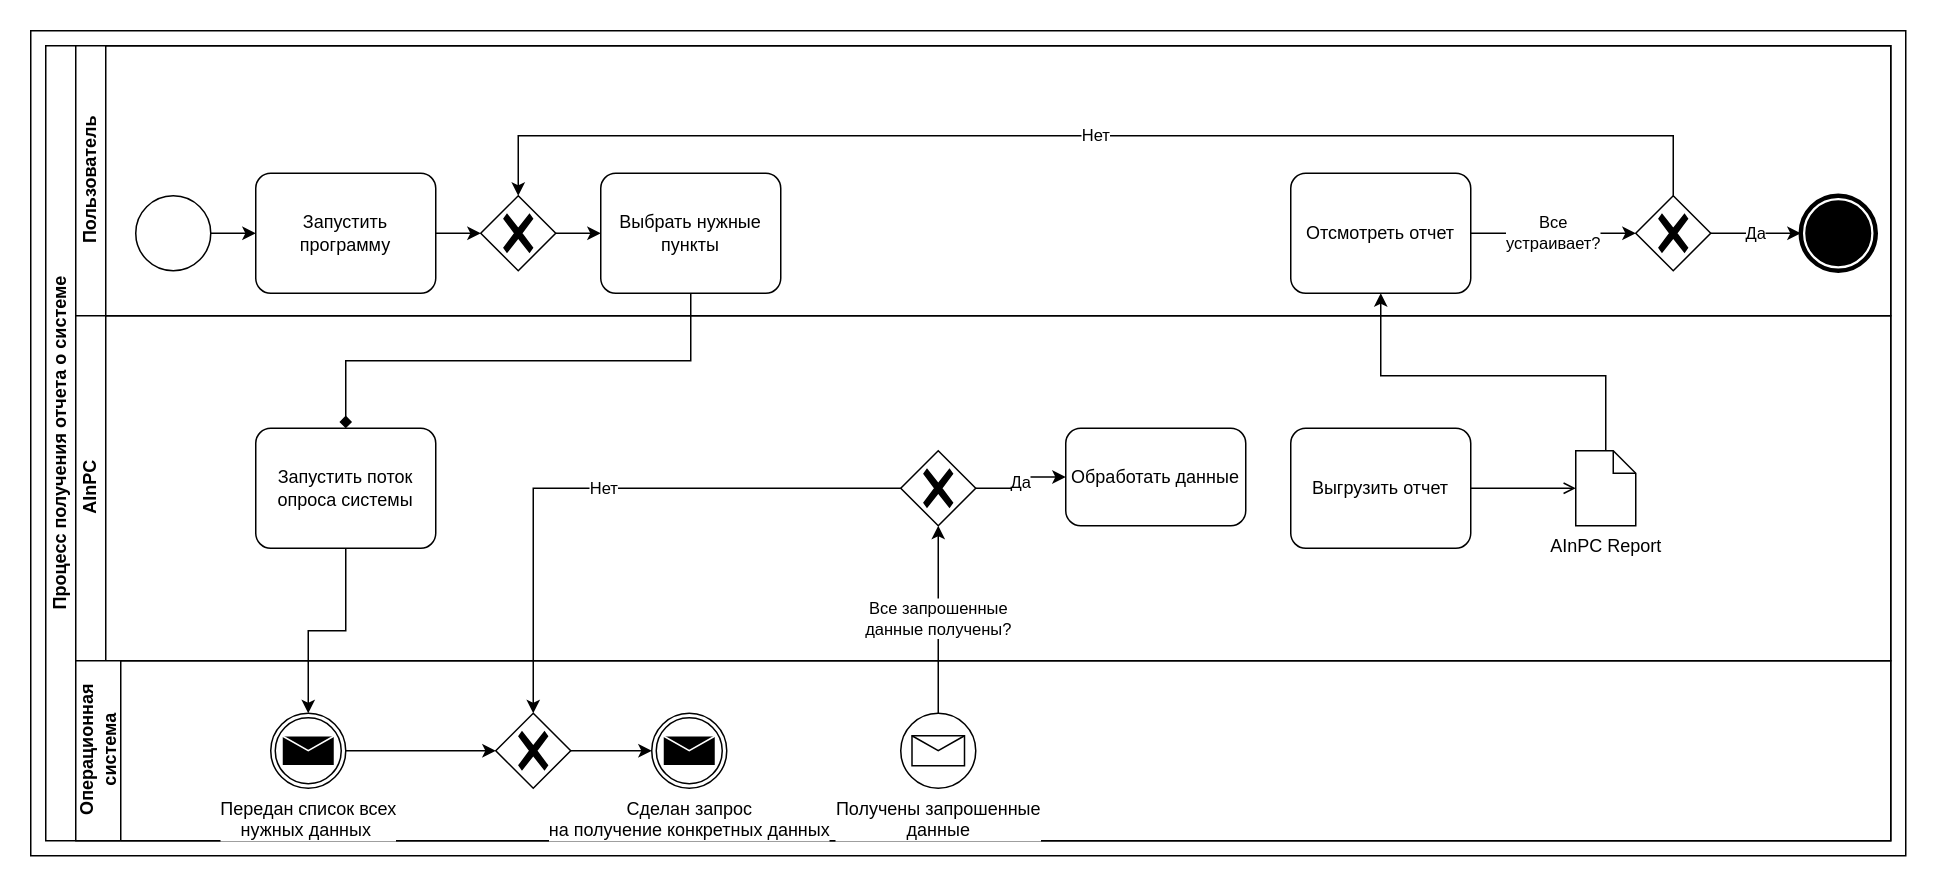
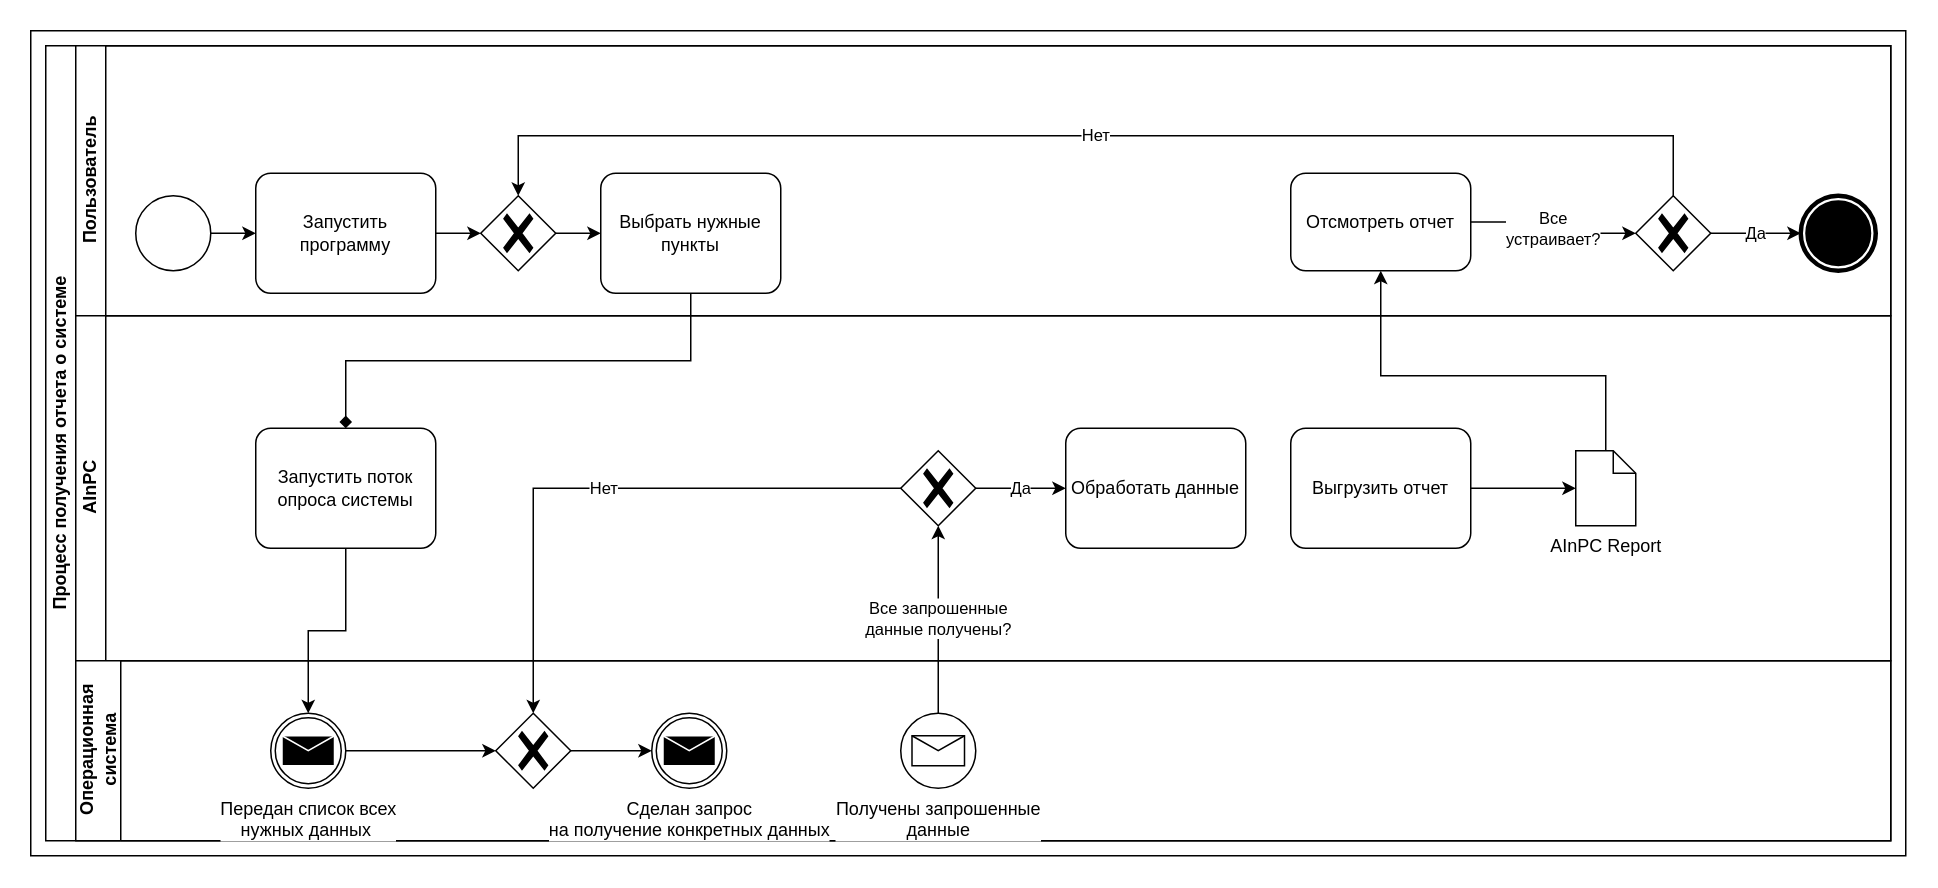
node "Отсмотреть отчет": size 180x120 -> 180x98
node "Обработать данные": size 180x98 -> 180x120
edge "Выгрузить отчет" -> "AInPC Report": arrowhead open -> classic
